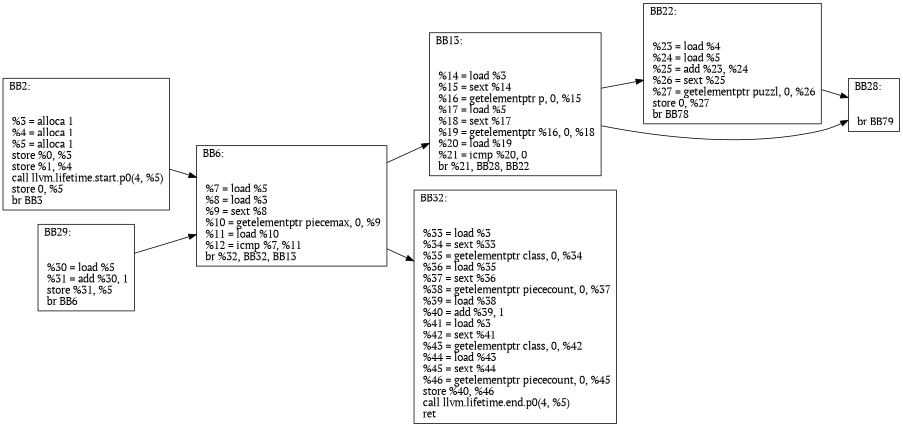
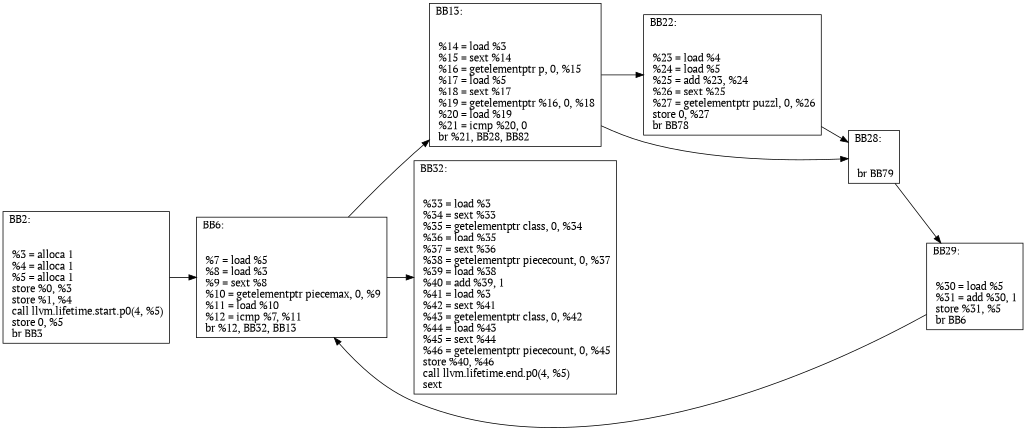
node "BB13:": text "br %21, BB28, BB22" -> "br %21, BB28, BB82"
edge "BB28:" -> "BB29:": added
node "BB6:": text "br %32, BB32, BB13" -> "br %12, BB32, BB13"
node "BB32:": text "ret" -> "sext"
